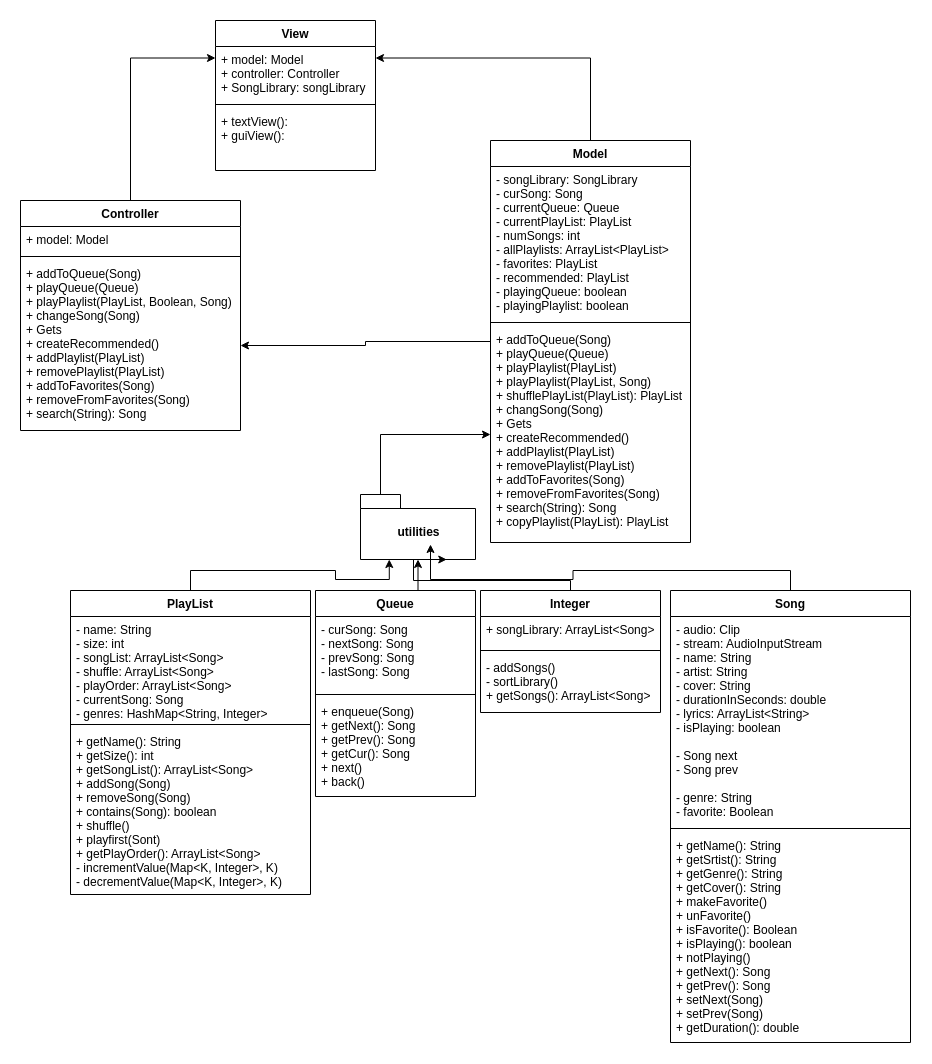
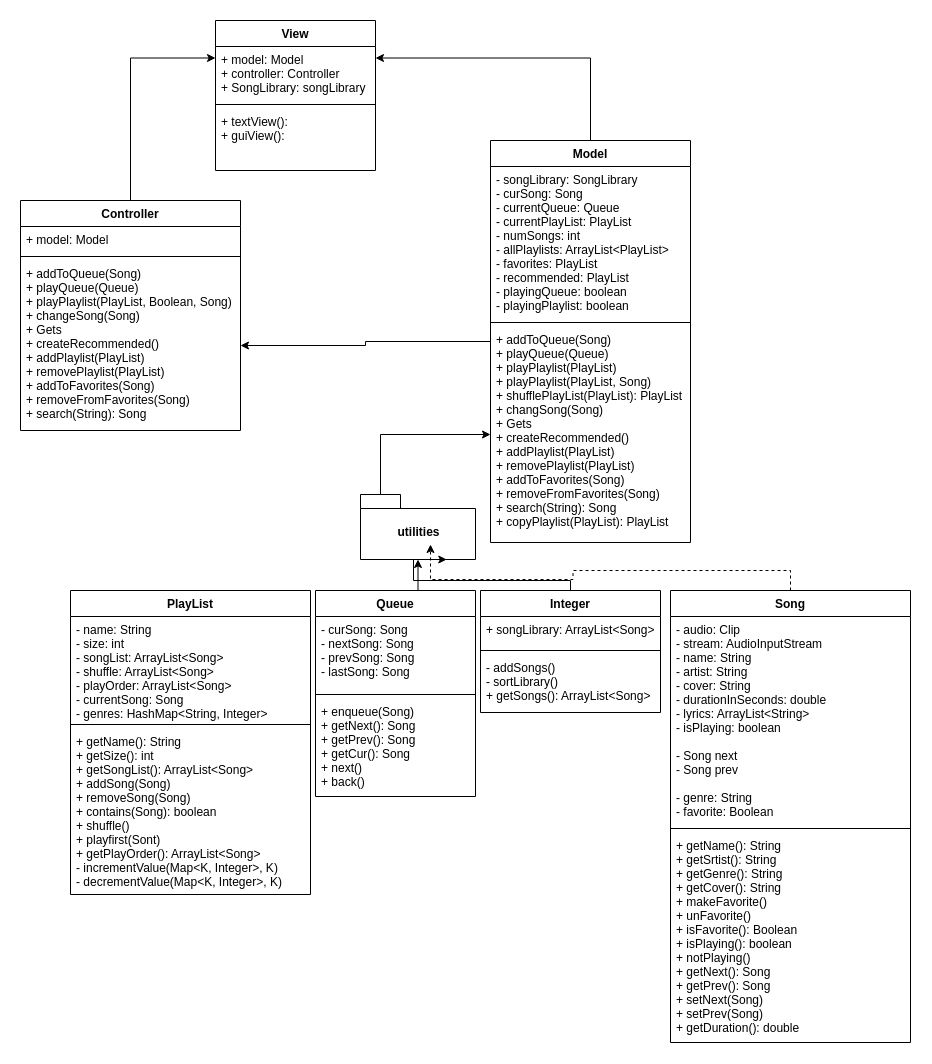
edge "PlayList" -> "utilities": removed
edge "Song" -> "utilities": style solid -> dashed
